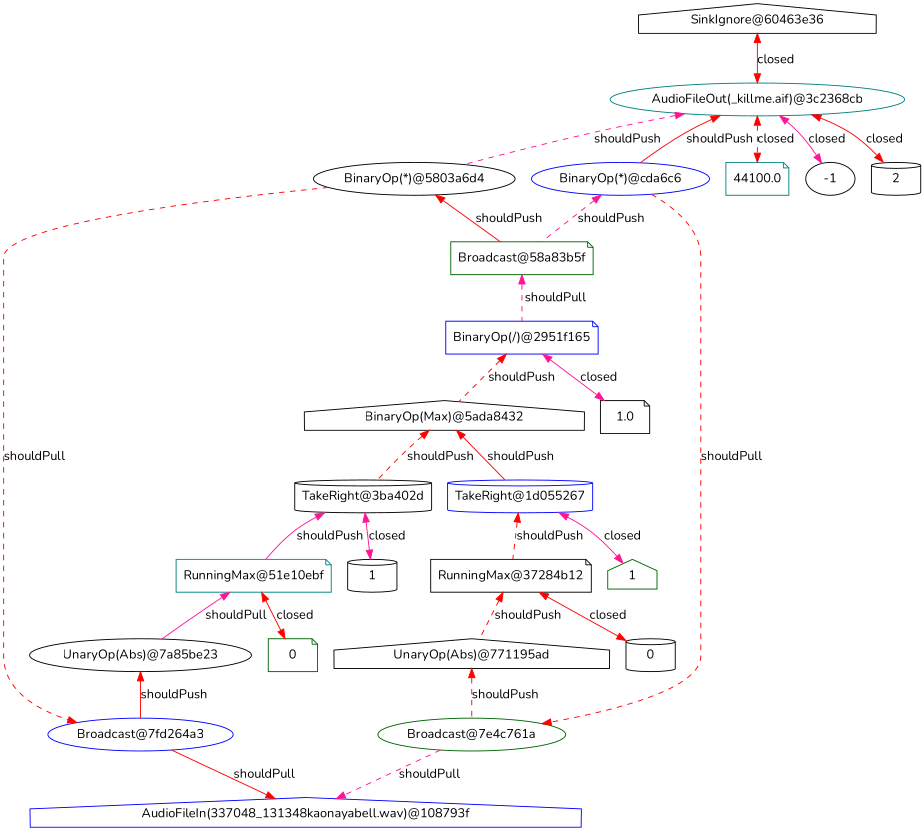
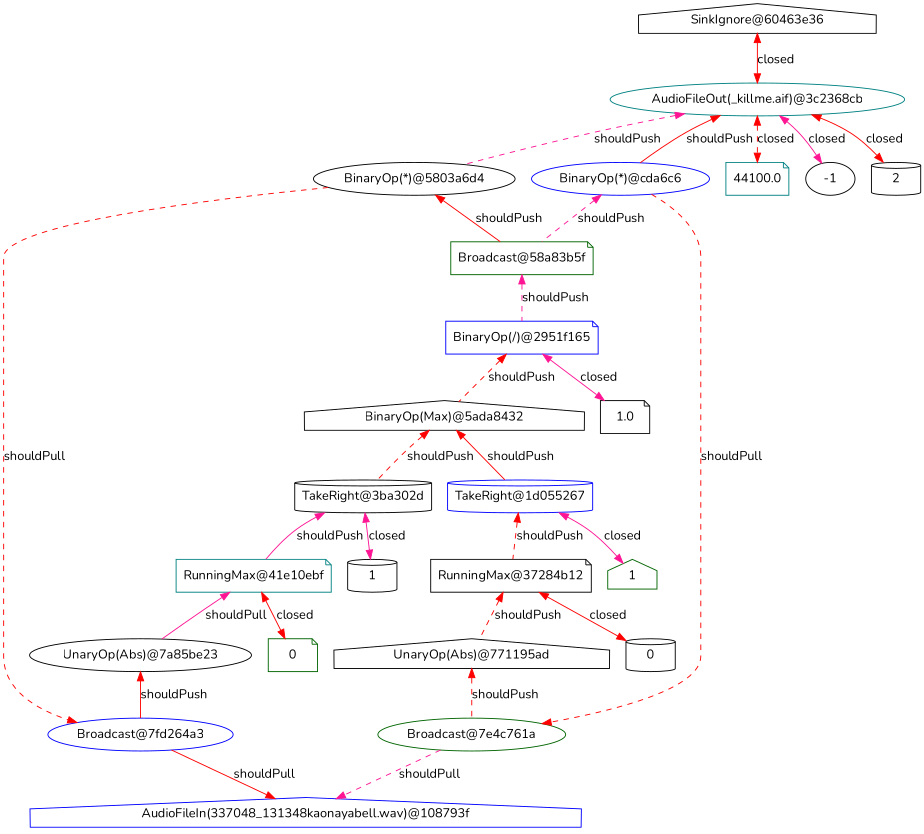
edge "BinaryOp(/)@2951f165" -> "Broadcast@58a83b5f": label "shouldPull" -> "shouldPush"
node "TakeRight@3ba402d": label "TakeRight@3ba402d" -> "TakeRight@3ba302d"
node "RunningMax@51e10ebf": label "RunningMax@51e10ebf" -> "RunningMax@41e10ebf"
